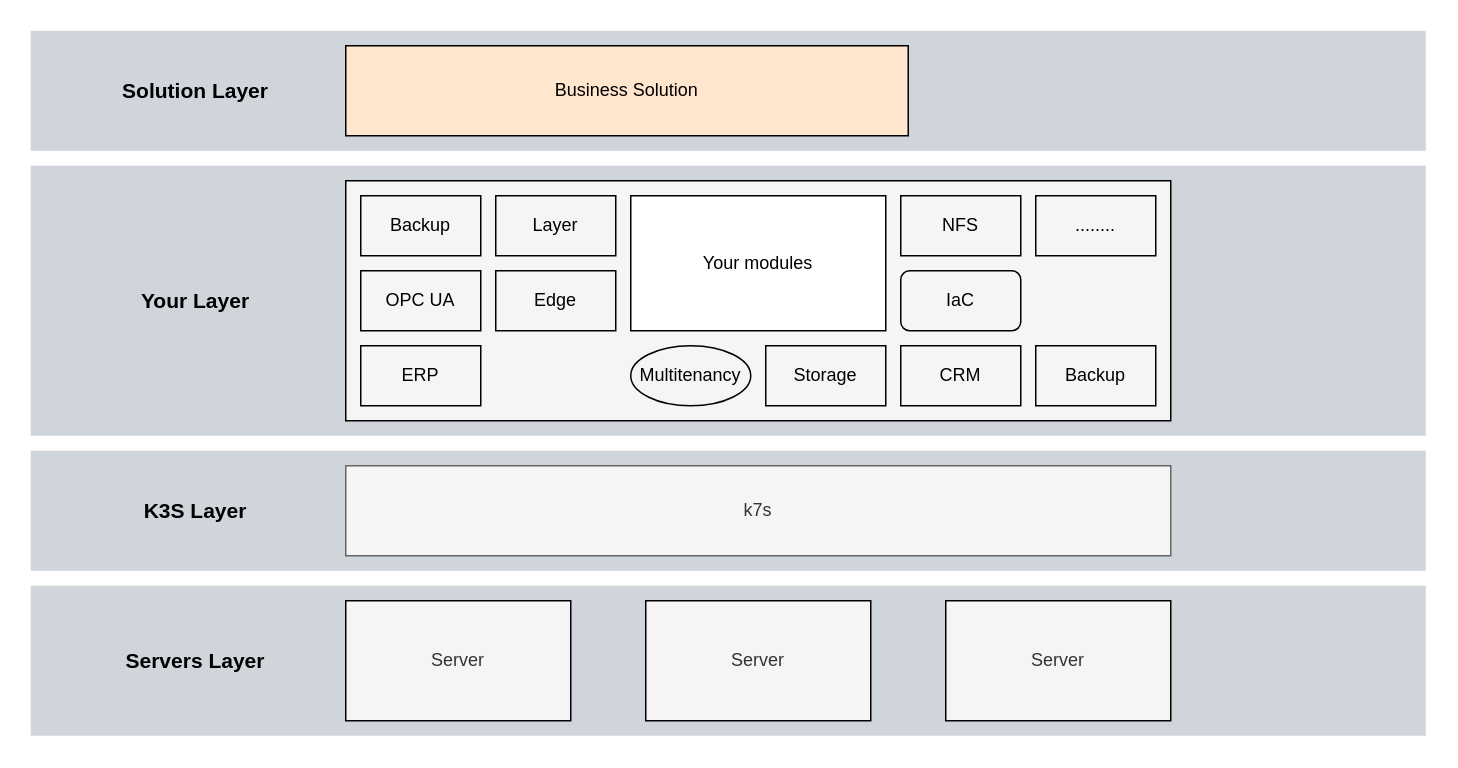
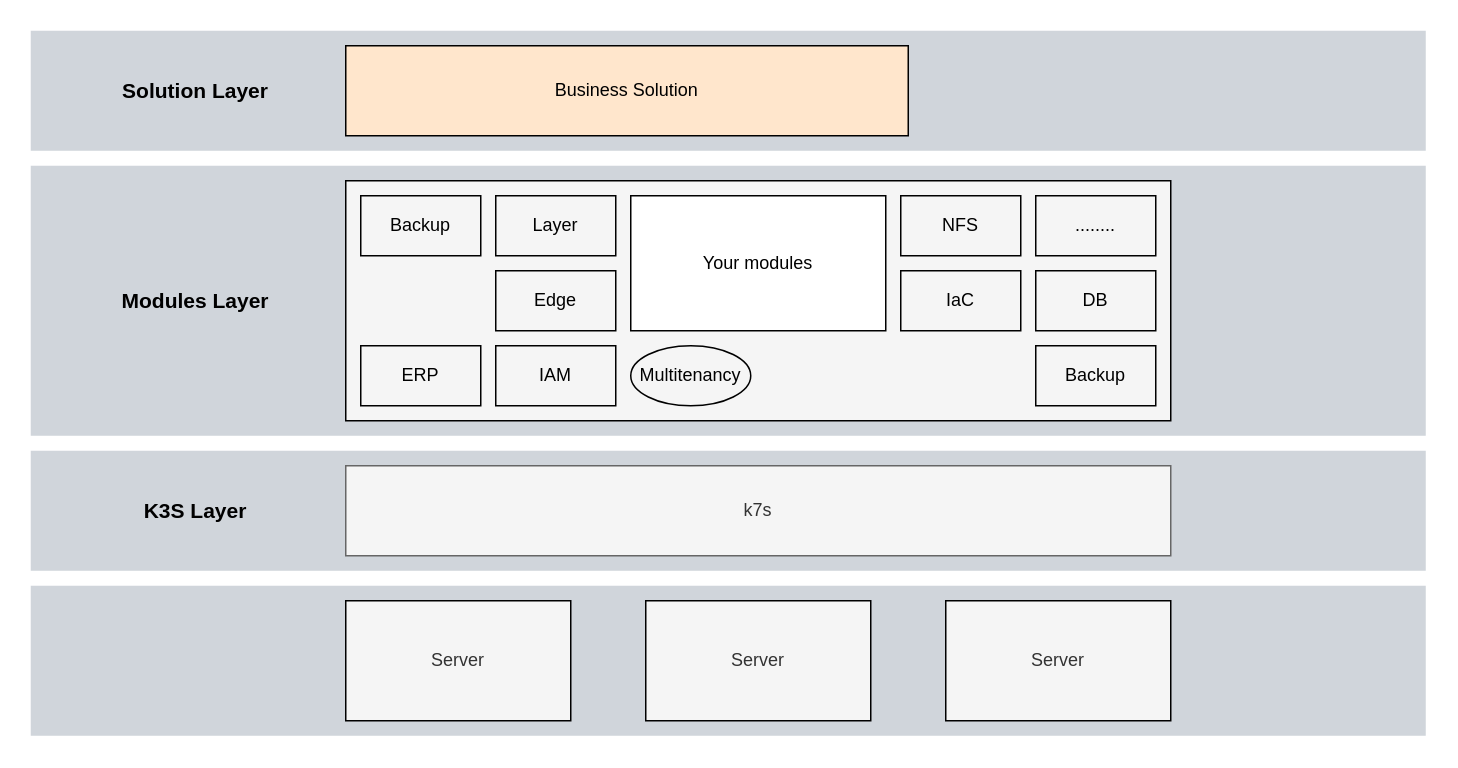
node "Your Layer": label "Your Layer" -> "Modules Layer"
node "OPC UA": removed
node "IaC": shape rounded rectangle -> rectangle
node "DB": added
node "IAM": added
node "Storage": removed
node "CRM": removed
node "Servers Layer": removed
